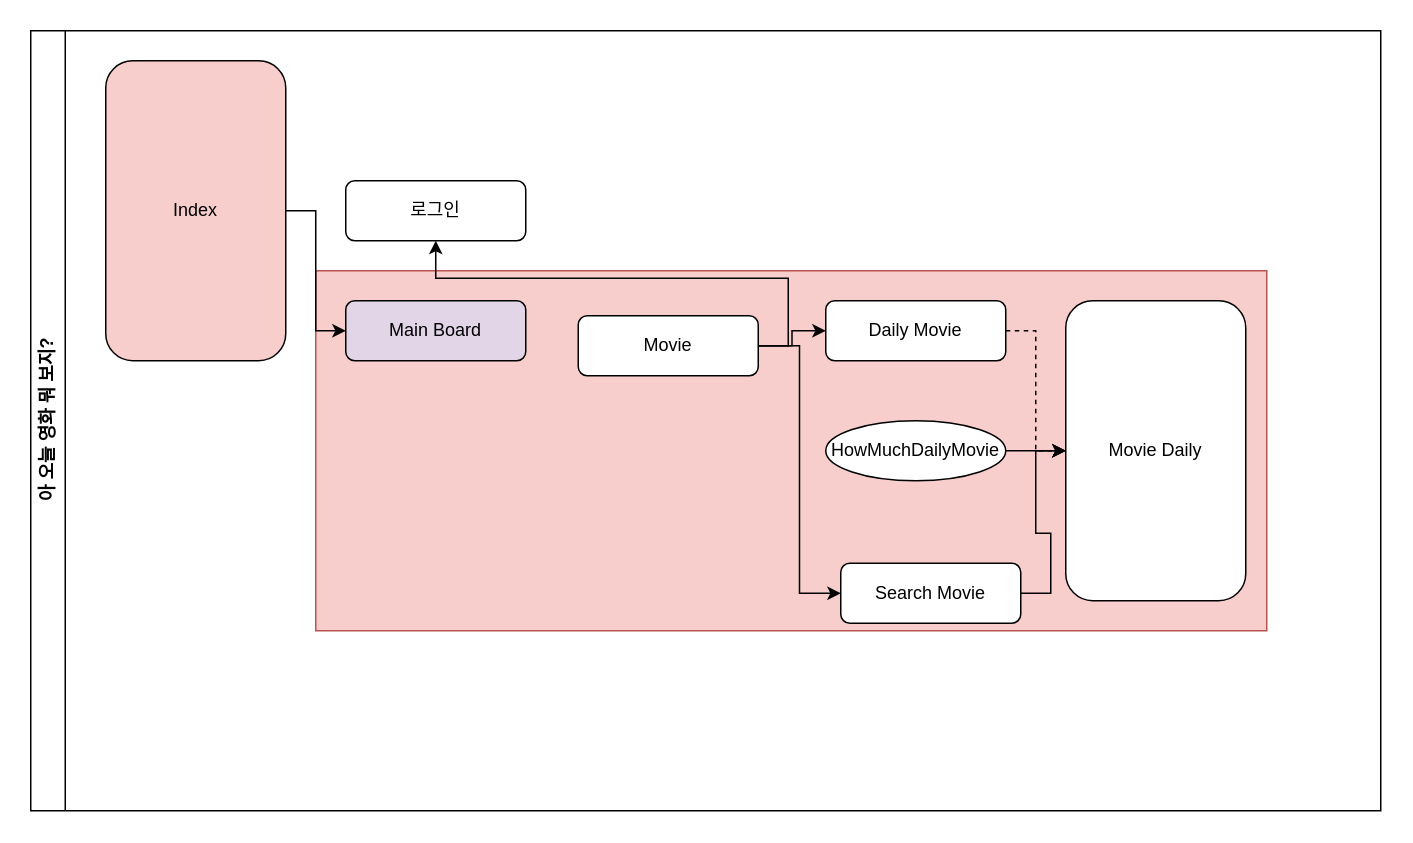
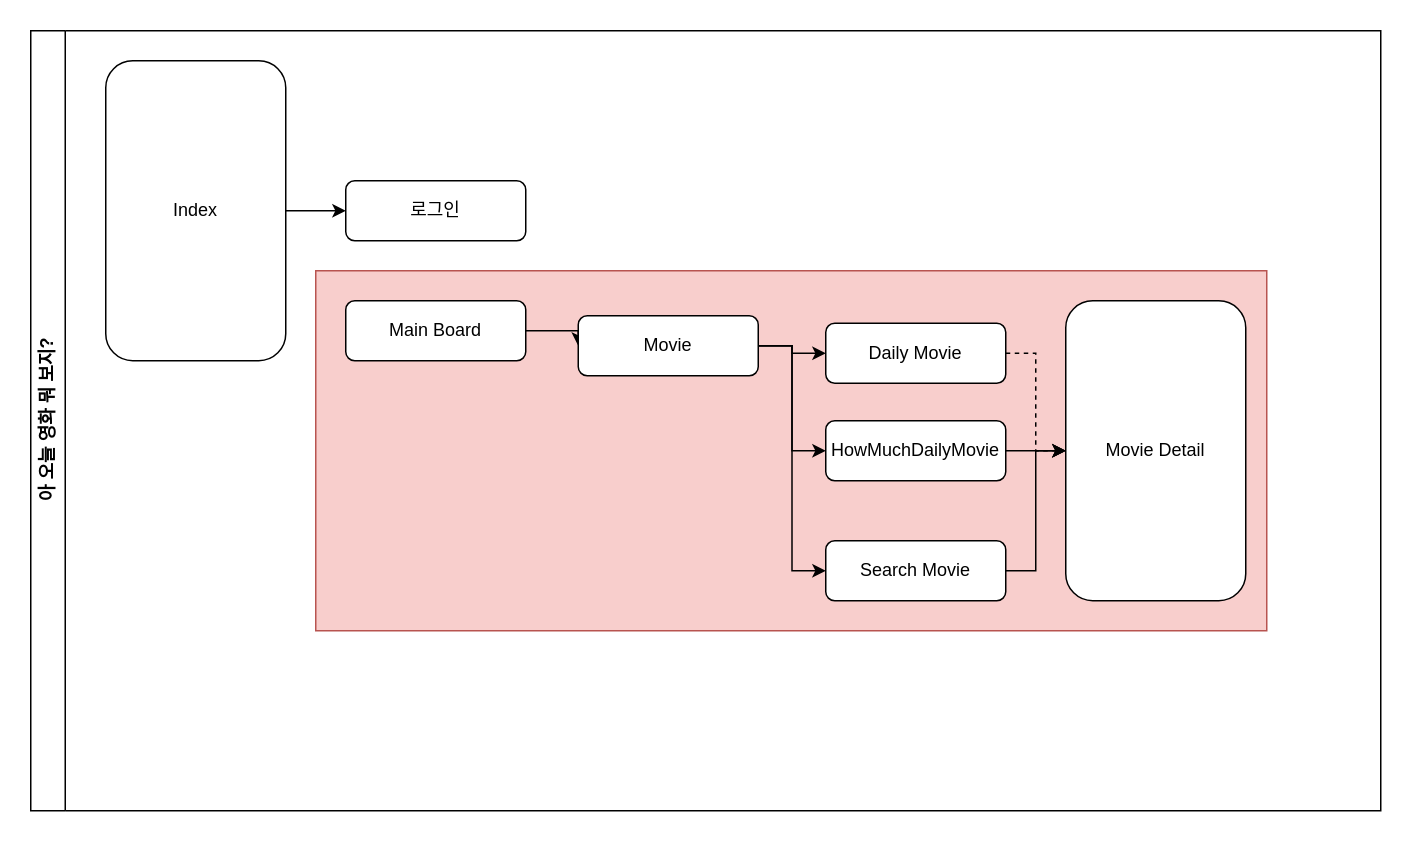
node "Index": fillcolor #f8cecc -> #ffffff
edge "Movie" -> "로그인": now "Movie" -> "HowMuchDailyMovie"
edge "Index" -> "Main Board": now "Index" -> "로그인"
node "Main Board": fillcolor #e1d5e7 -> #ffffff
edge "Main Board" -> "Movie": added
node "Daily Movie": moved (916, 331) -> (916, 353)
node "HowMuchDailyMovie": shape ellipse -> rounded rectangle
node "Movie Daily": label "Movie Daily" -> "Movie Detail"
node "Search Movie": moved (931, 593) -> (916, 571)
